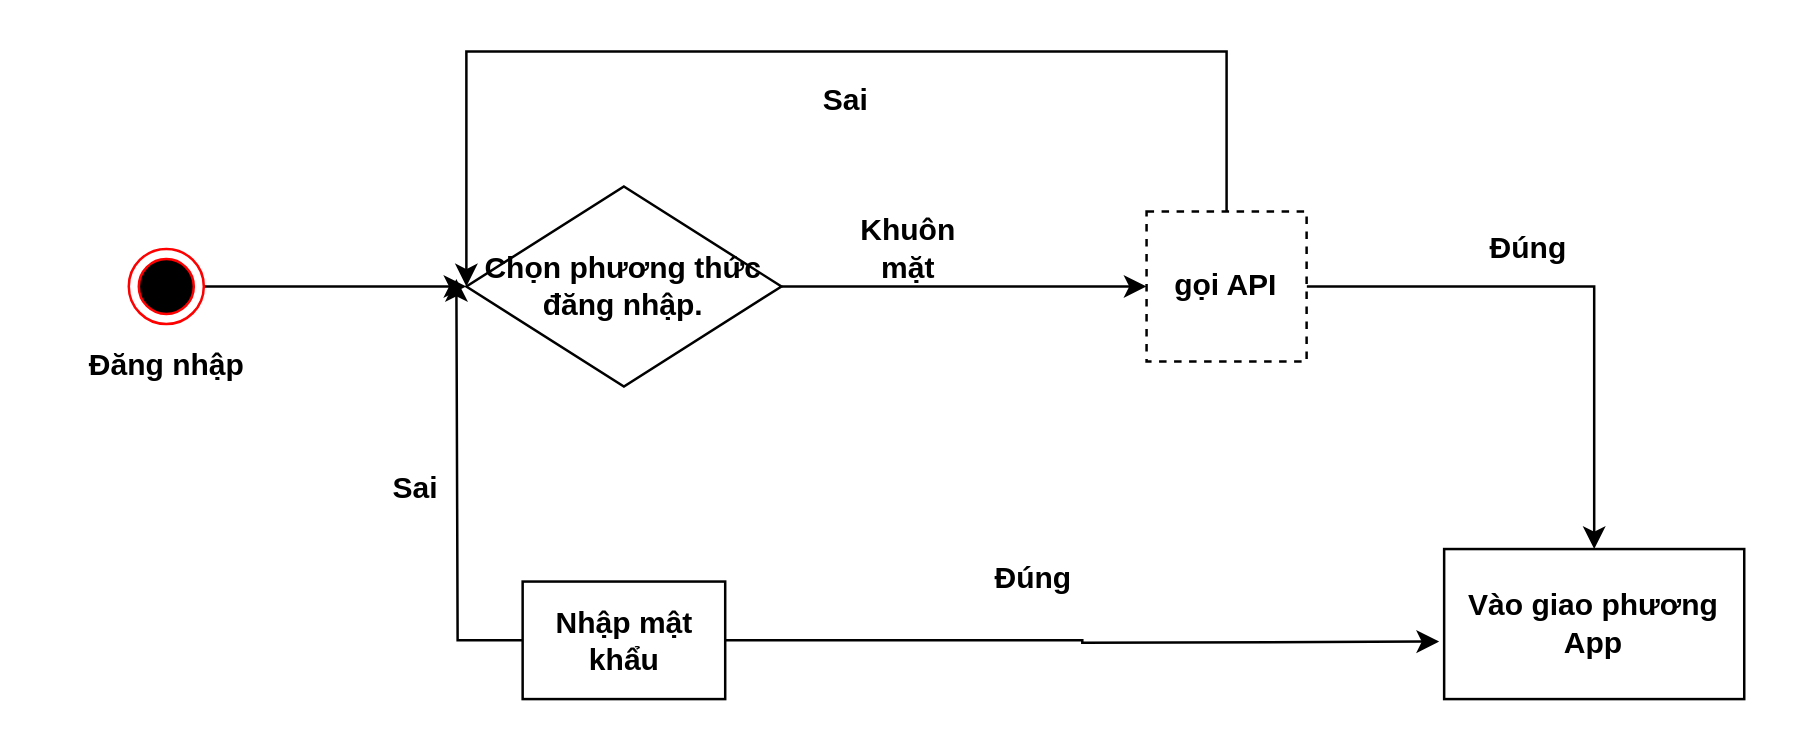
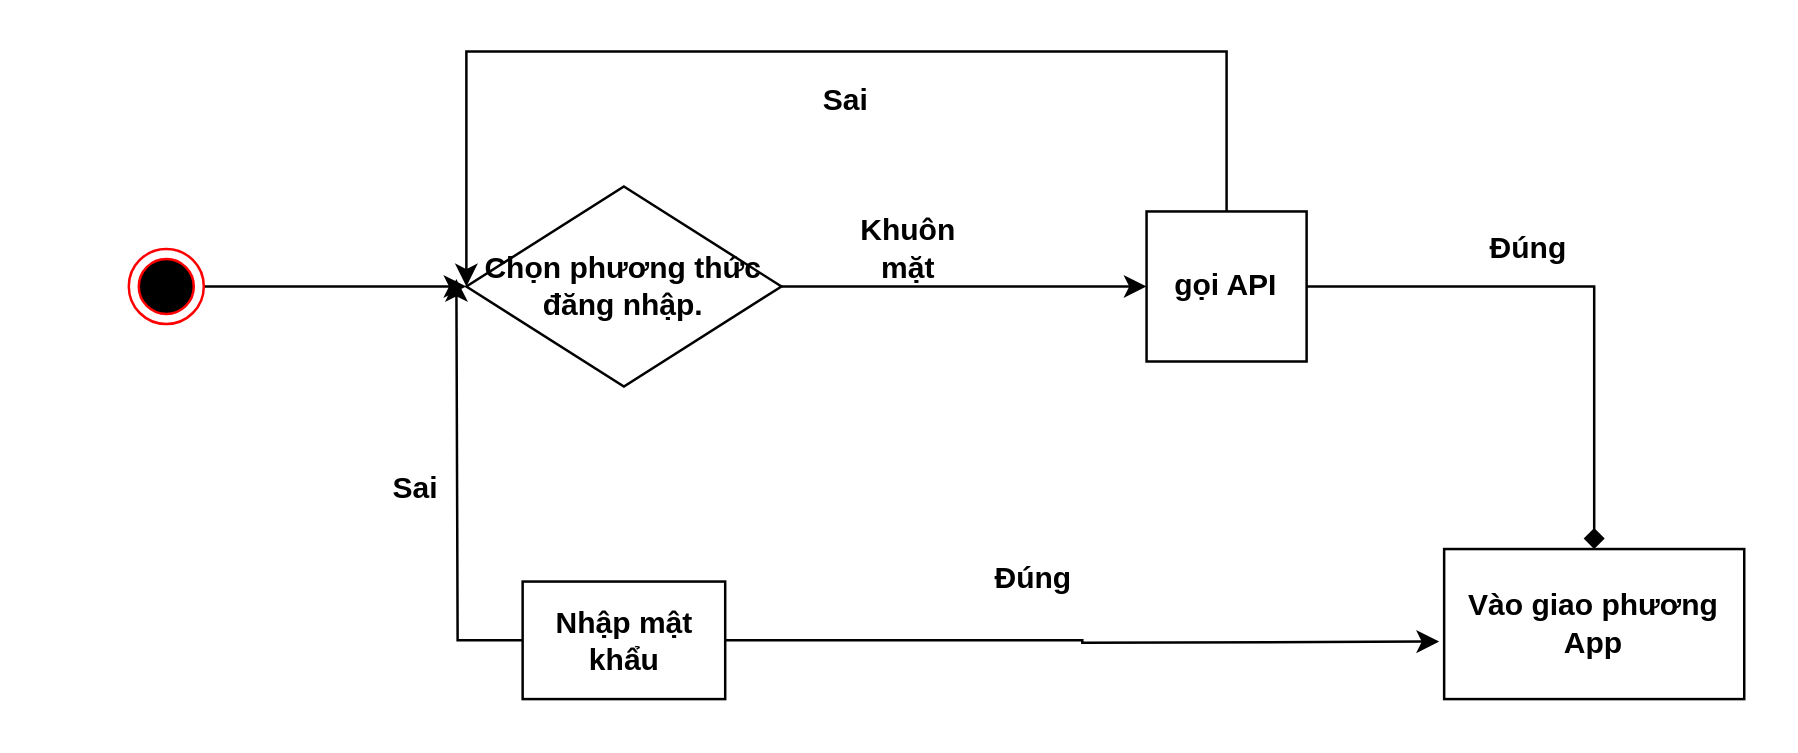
node "gọi API": style dashed -> solid
node "Đăng nhập": removed
edge "gọi API" -> "Vào giao phương App": arrowhead classic -> diamond
